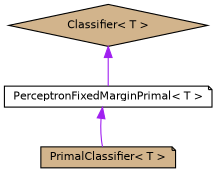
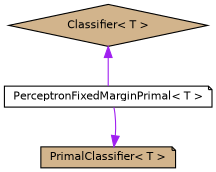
edge "PrimalClassifier< T >" -> "PerceptronFixedMarginPrimal< T >": reversed
